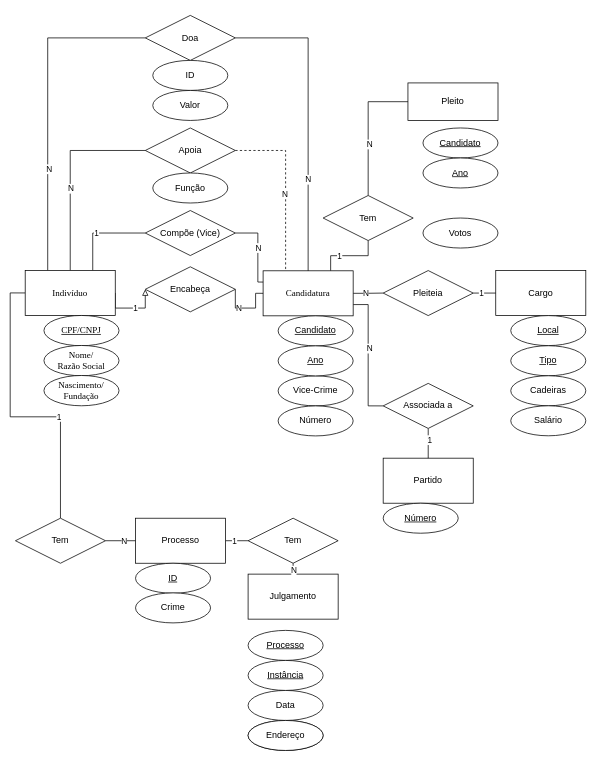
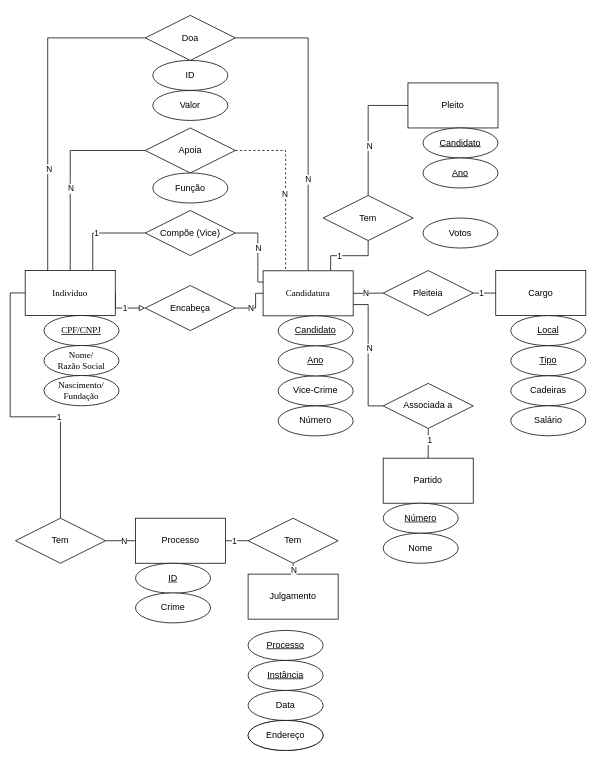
node "Pleito": size 90x38 -> 90x45
node "Encabeça": moved (190, 289) -> (190, 308)
node "Nome": added
